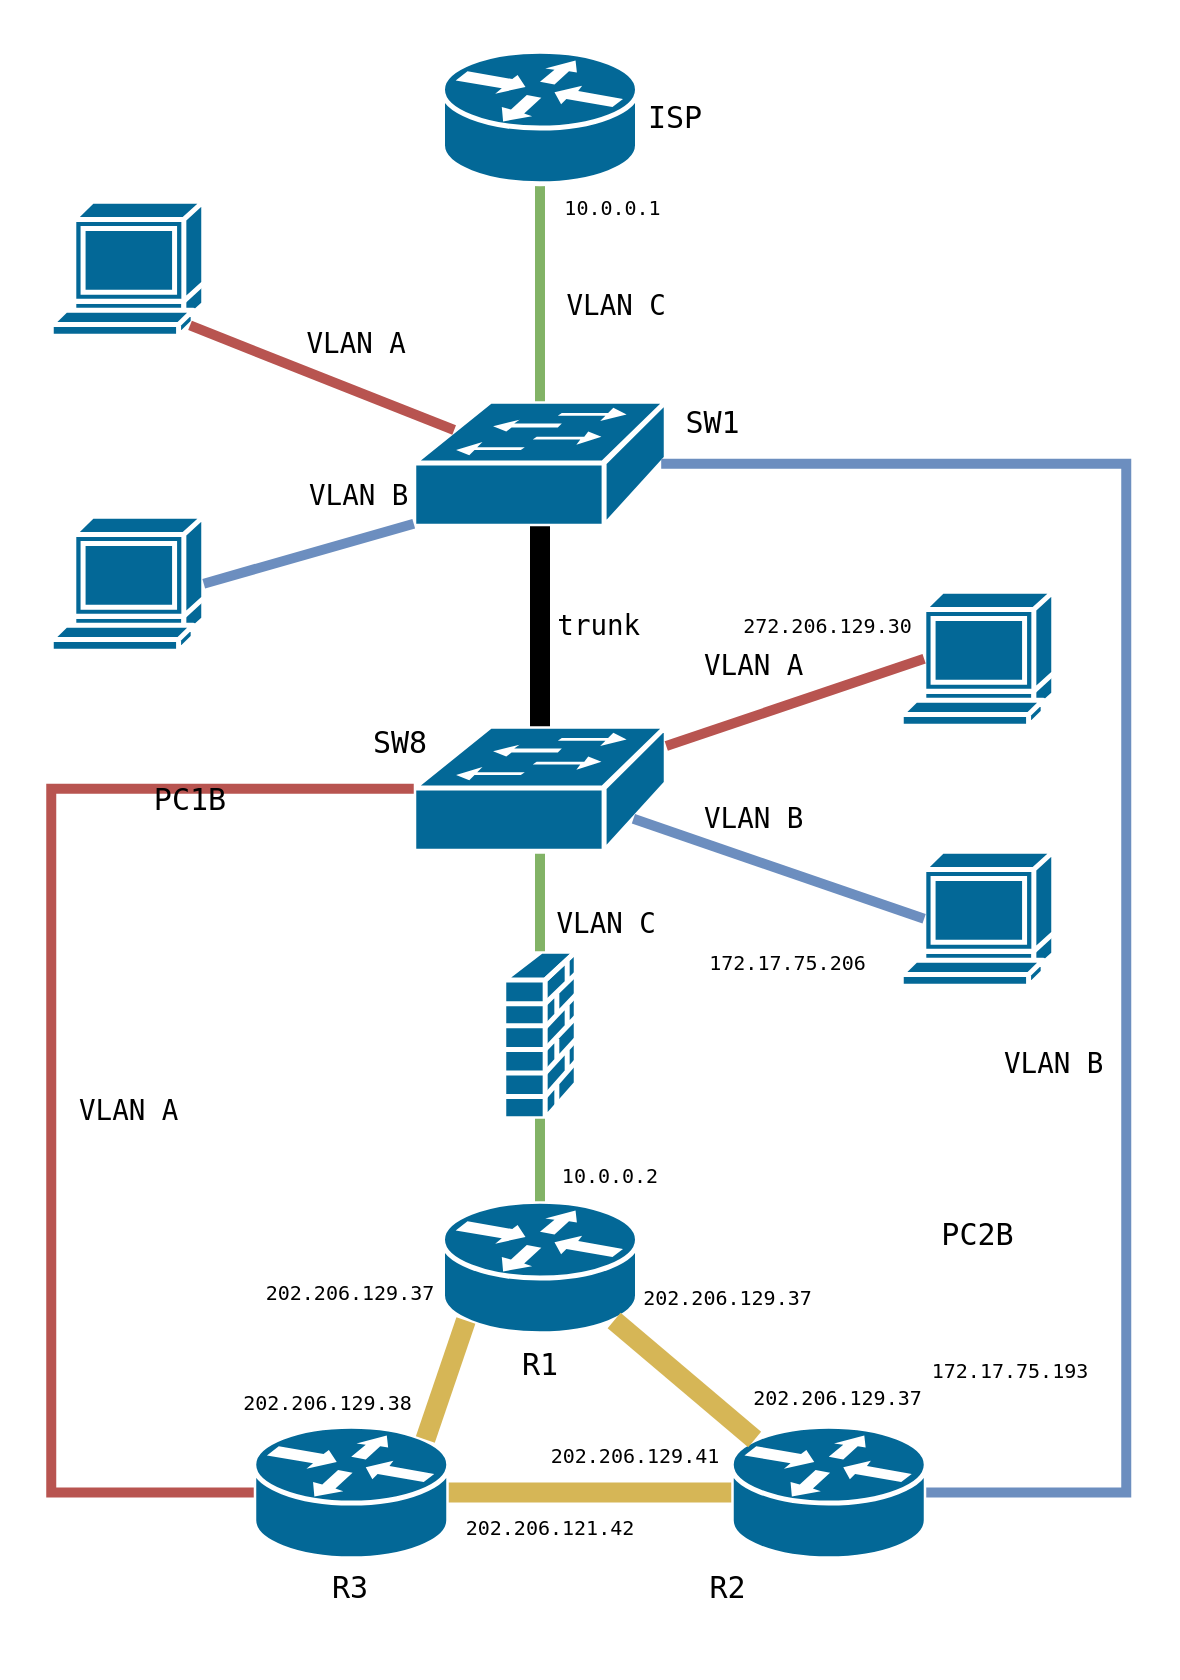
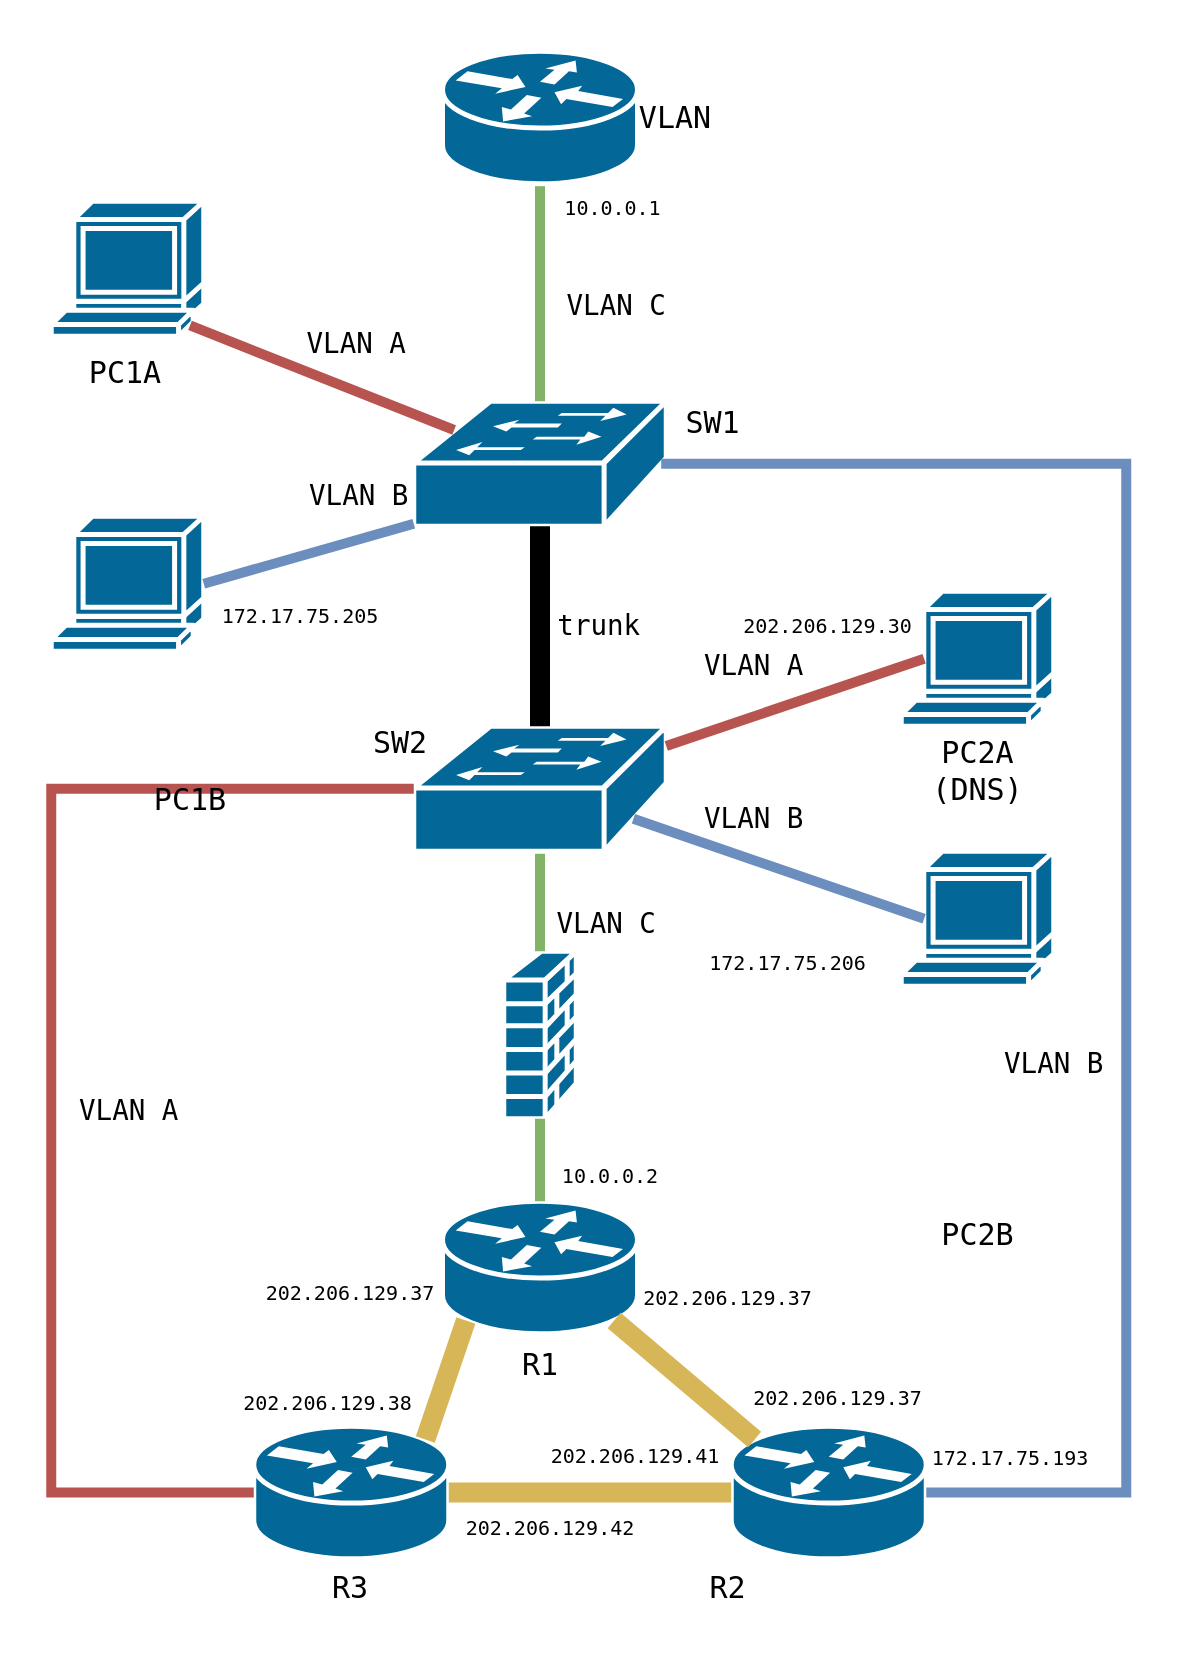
node "ISP": label "ISP" -> "VLAN"
node "PC1A": added
node "172.17.75.205": added
node "272.206.129.30": label "272.206.129.30" -> "202.206.129.30"
node "SW8": label "SW8" -> "SW2"
node "PC2A (DNS)": added
node "172.17.75.193": moved (1011, 1371) -> (1011, 1459)
node "202.206.121.42": label "202.206.121.42" -> "202.206.129.42"
